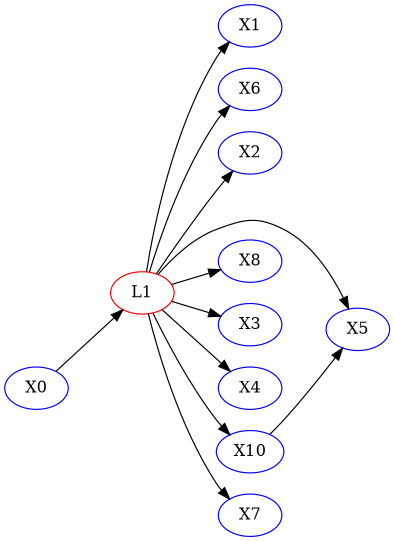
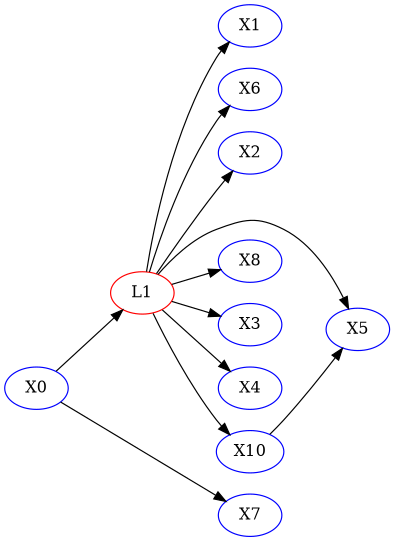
edge "L1" -> "X7": now "X0" -> "X7"
